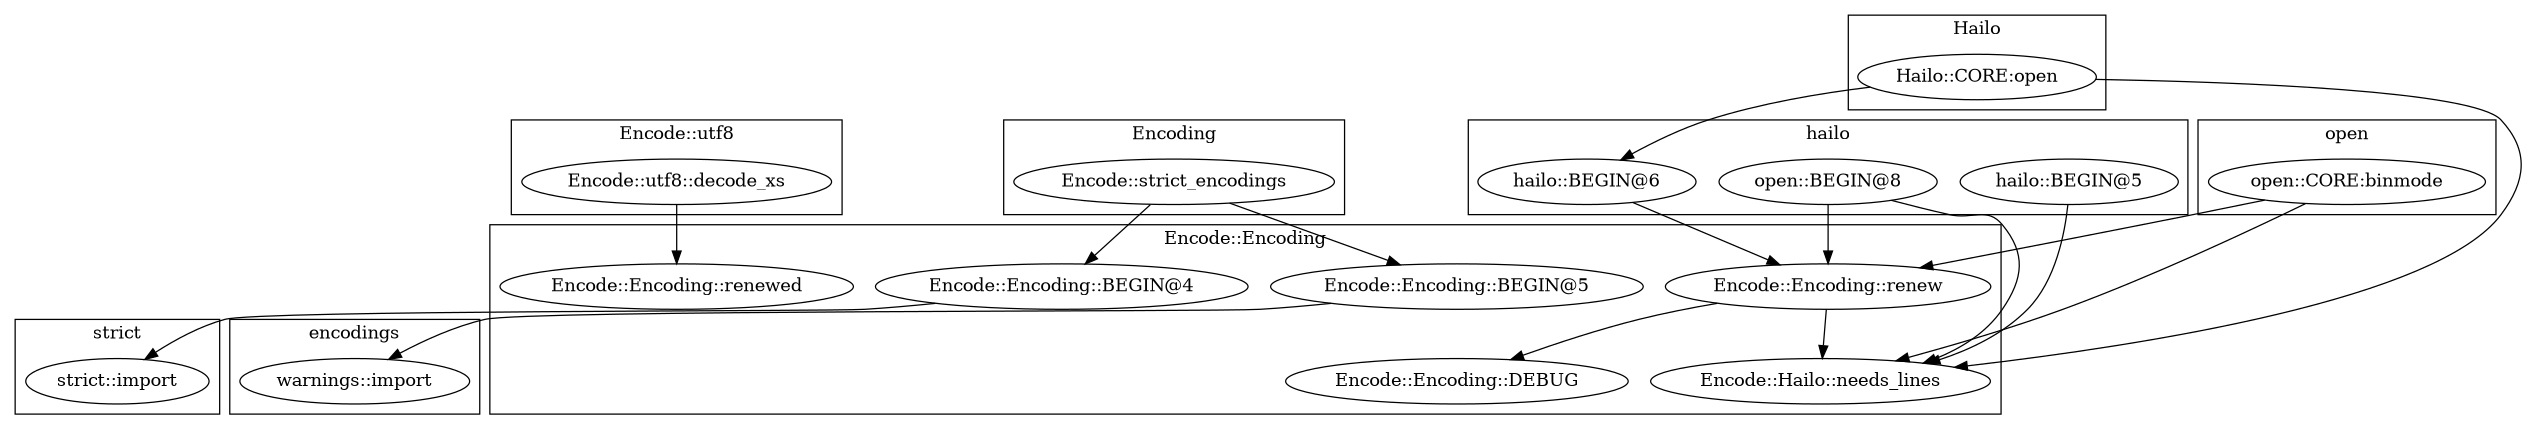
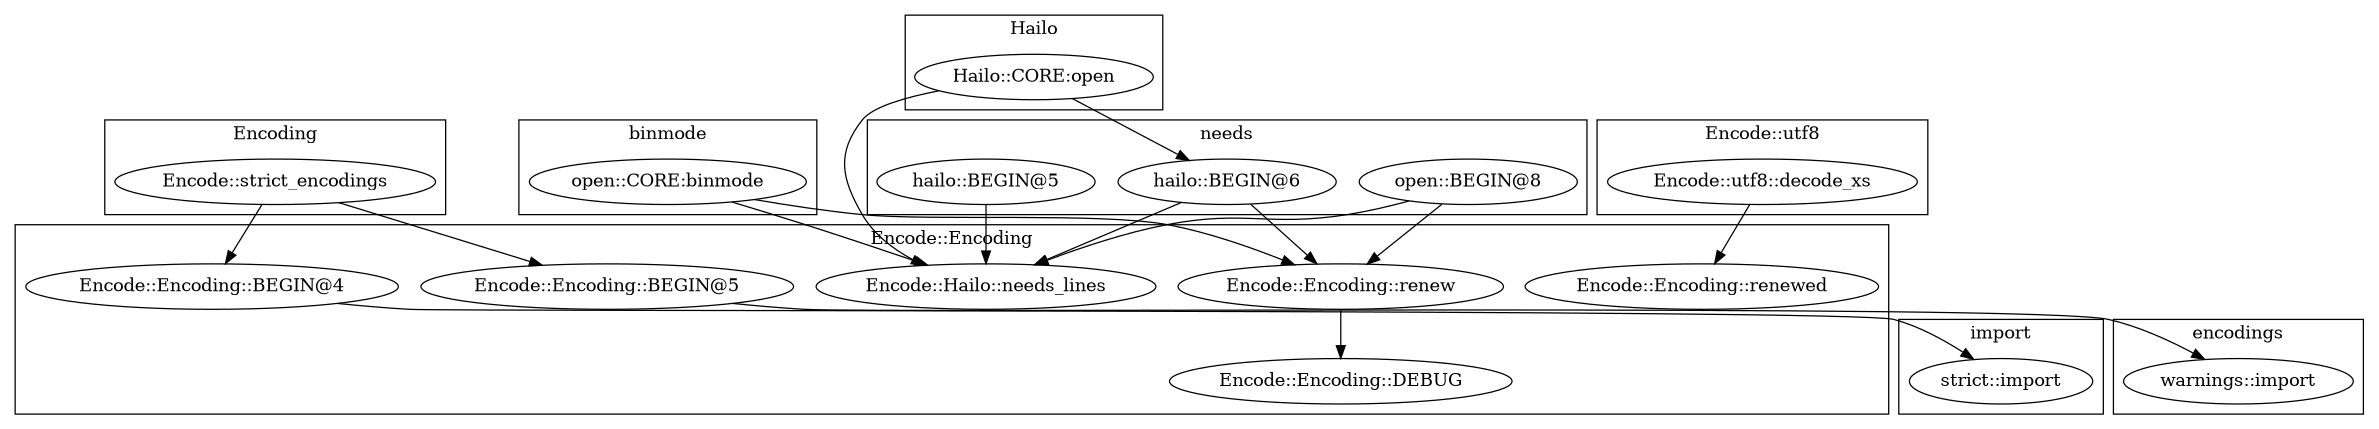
cluster "hailo": label "hailo" -> "needs"
cluster "open": label "open" -> "binmode"
edge "Encode::Encoding::renew" -> "Encode::Hailo::needs_lines": now "hailo::BEGIN@6" -> "Encode::Hailo::needs_lines"
cluster "strict": label "strict" -> "import"
